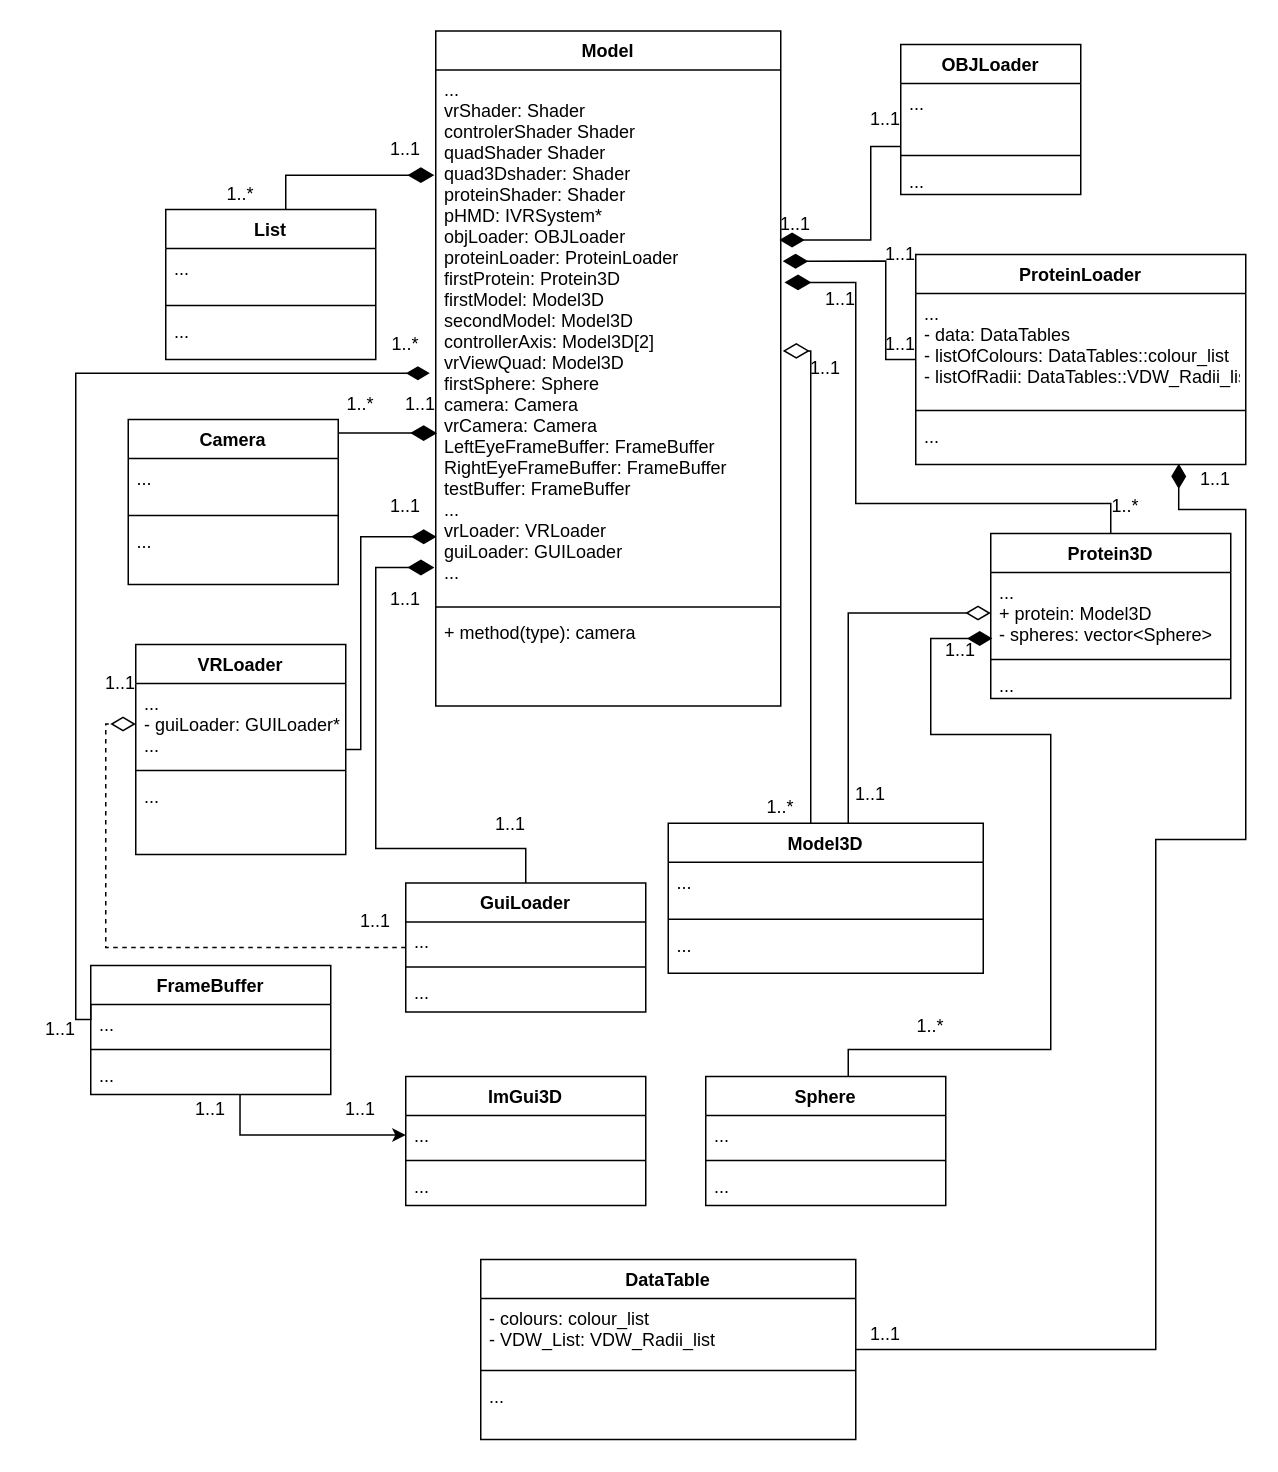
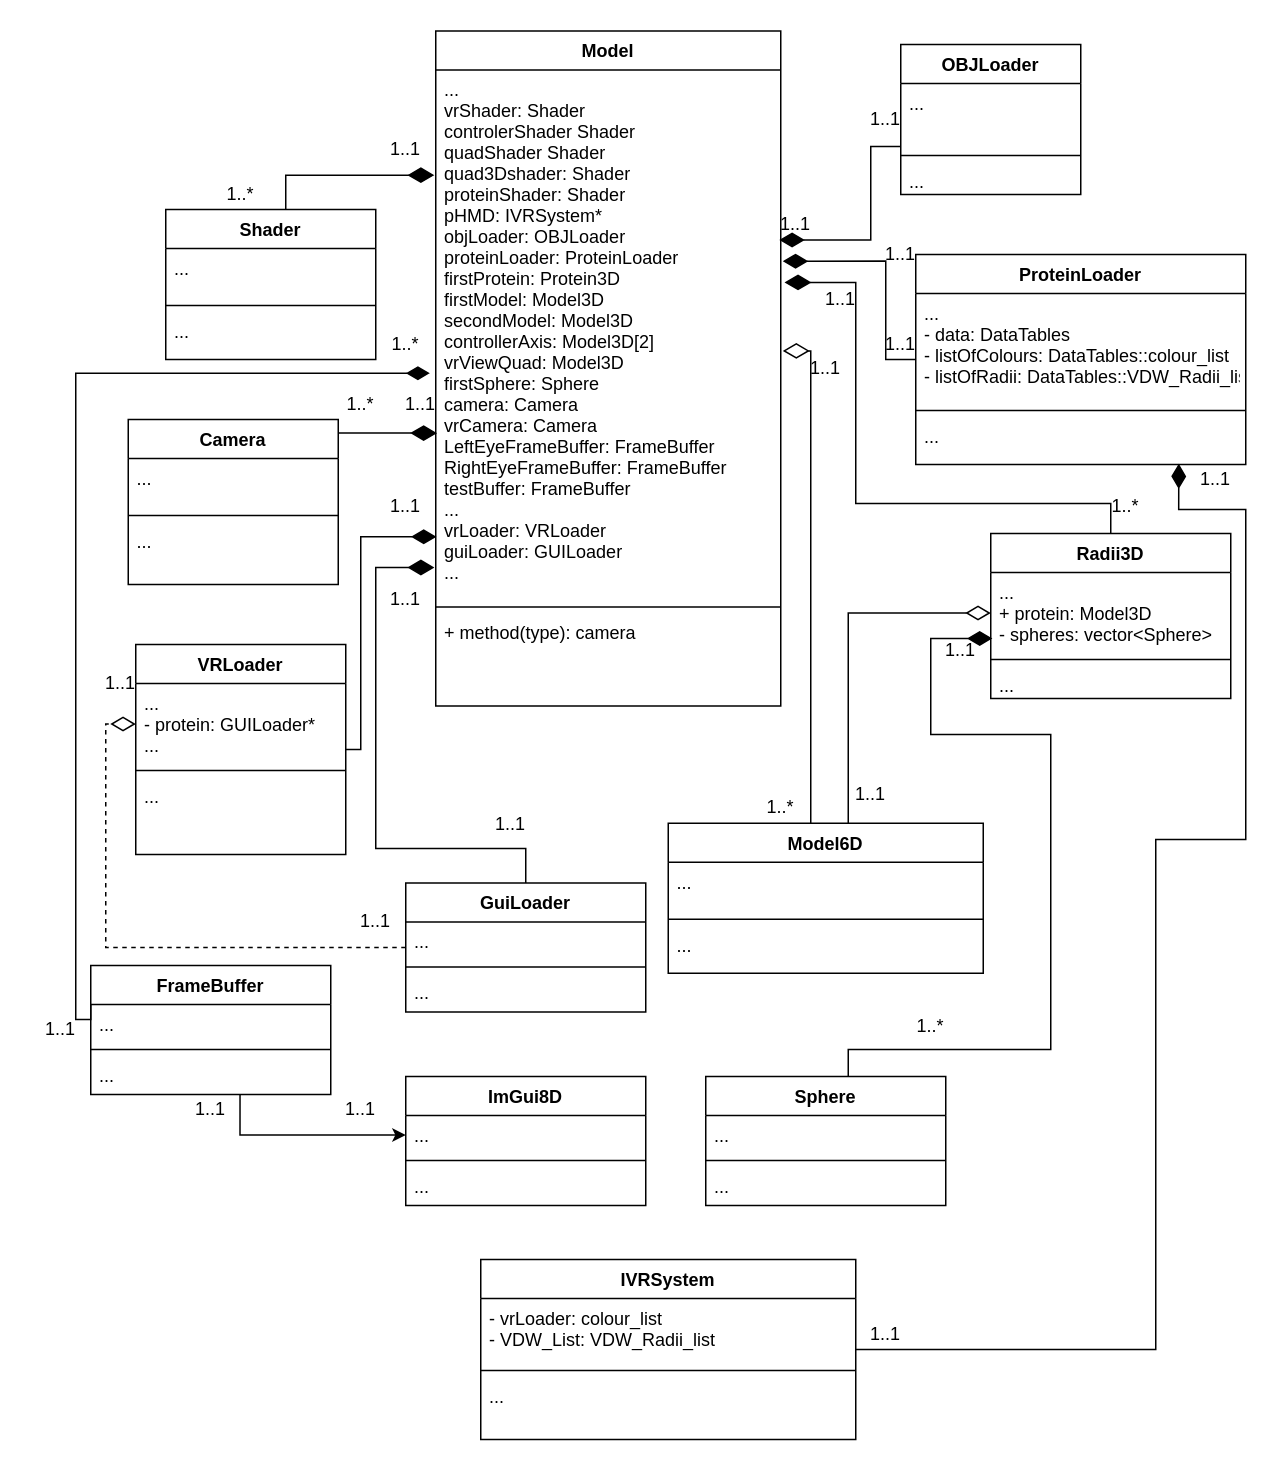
node "List": label "List" -> "Shader"
node "Protein3D": label "Protein3D" -> "Radii3D"
node "... - guiLoader: GUILoader* ...": label "... - guiLoader: GUILoader* ..." -> "... - protein: GUILoader* ..."
node "Model3D": label "Model3D" -> "Model6D"
node "ImGui3D": label "ImGui3D" -> "ImGui8D"
node "DataTable": label "DataTable" -> "IVRSystem"
node "- colours: colour_list - VDW_List: VDW_Radii_list": label "- colours: colour_list - VDW_List: VDW_Radii_list" -> "- vrLoader: colour_list - VDW_List: VDW_Radii_list"
